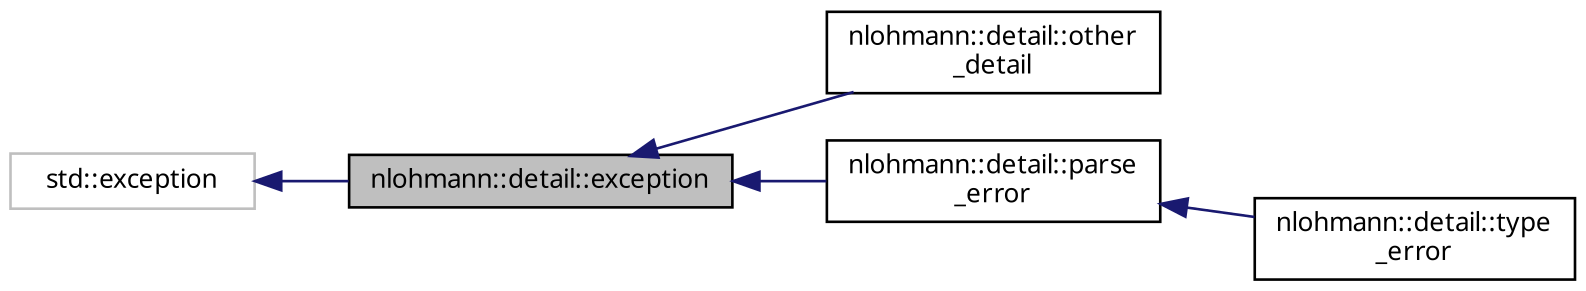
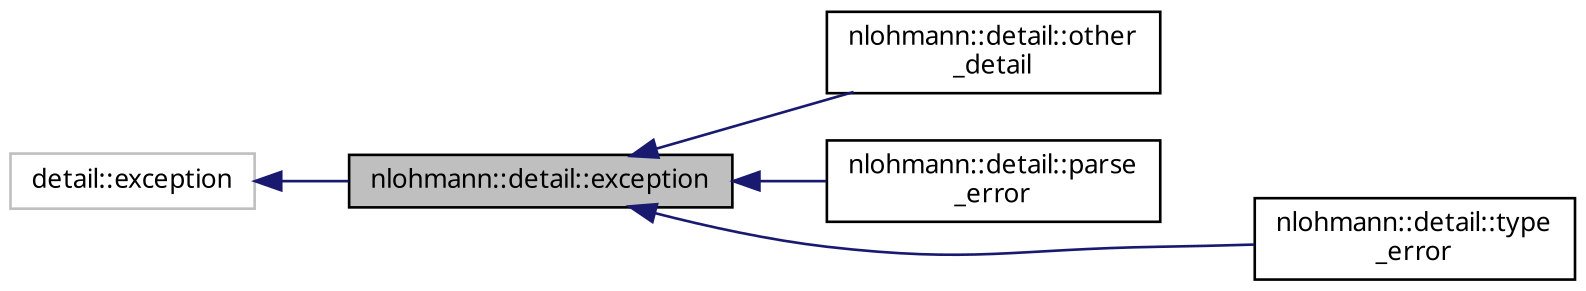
node "std::exception": label "std::exception" -> "detail::exception"
edge "nlohmann::detail::type _error" -> "nlohmann::detail::parse _error": now "nlohmann::detail::type _error" -> "nlohmann::detail::exception"
